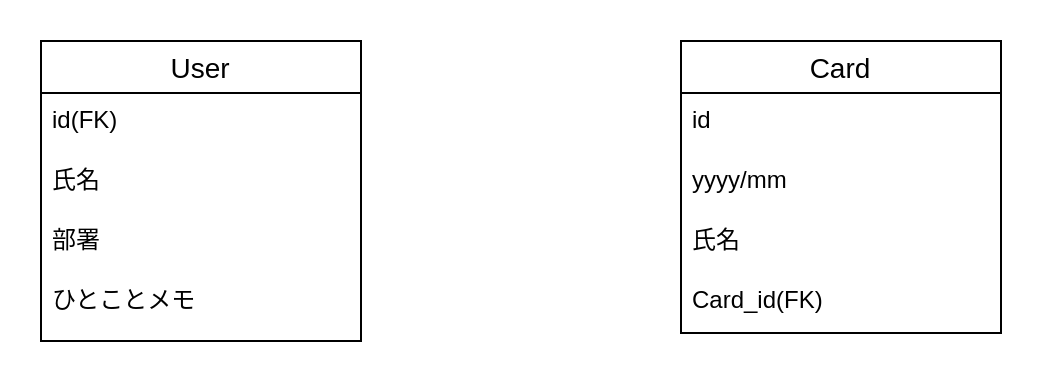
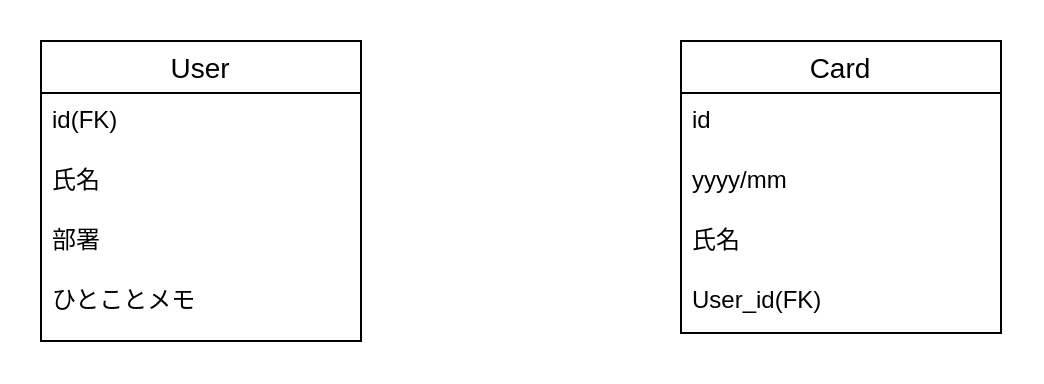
node "Card_id(FK)": label "Card_id(FK)" -> "User_id(FK)"
